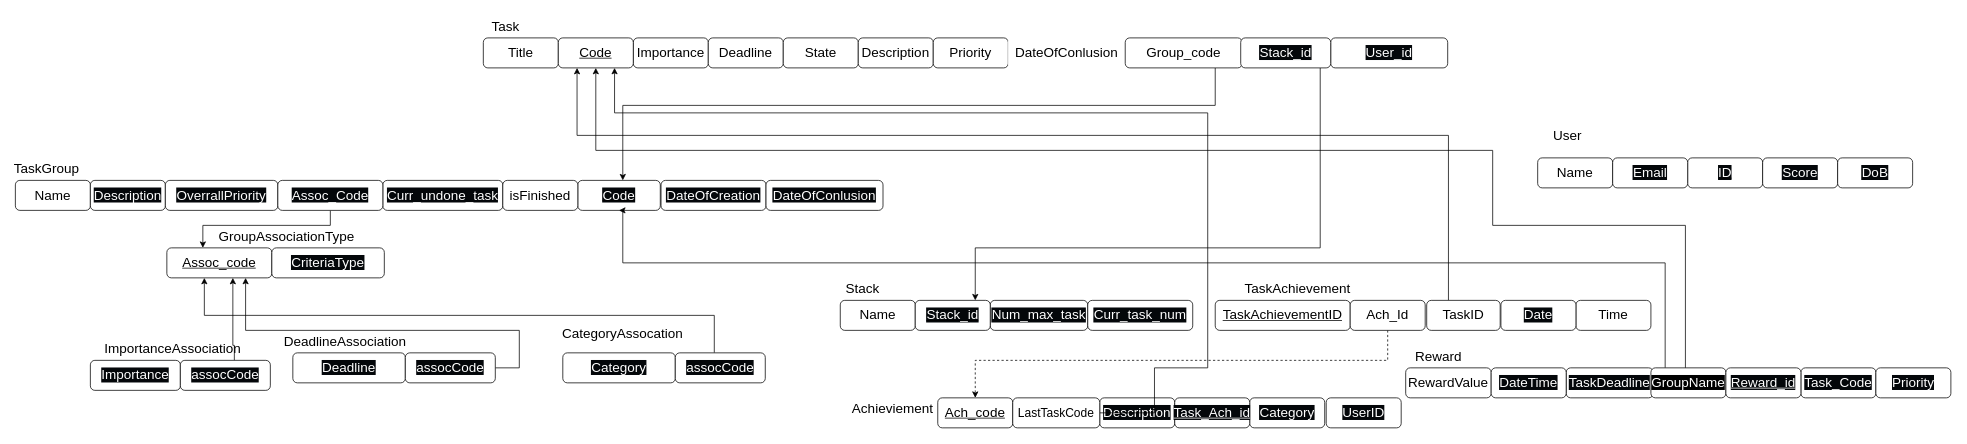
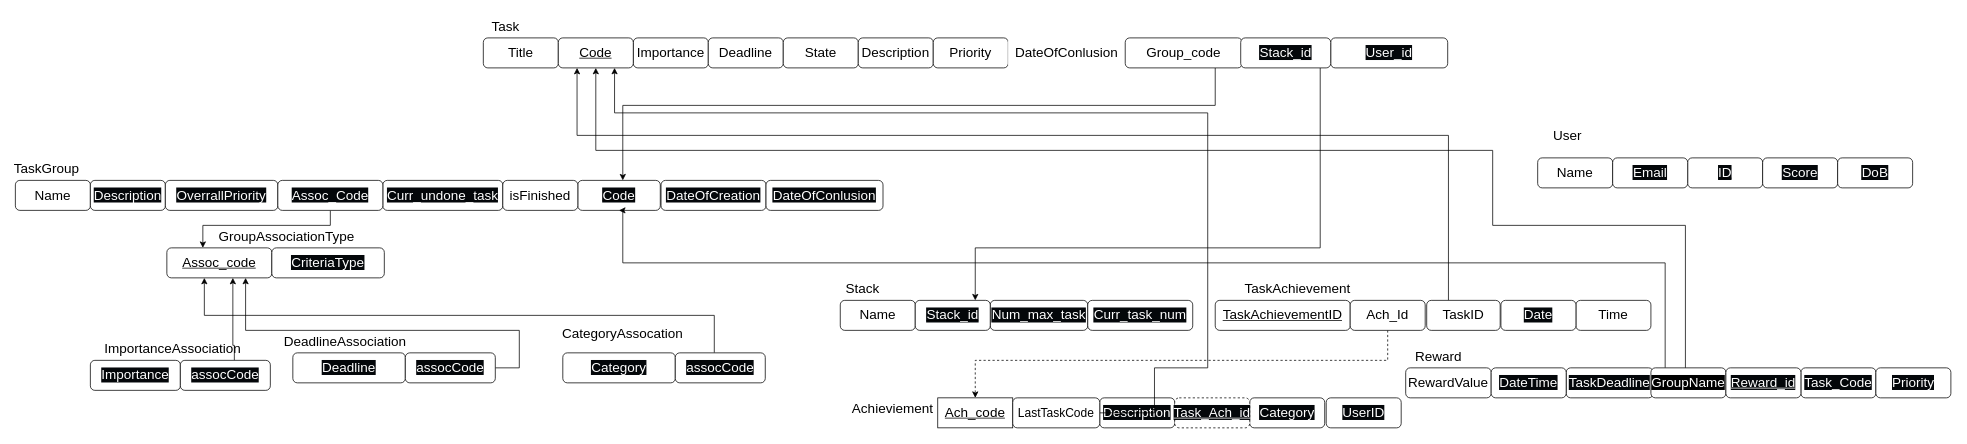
node "Ach_code": shape rounded rectangle -> rectangle
node "Task_Ach_id": style solid -> dashed
